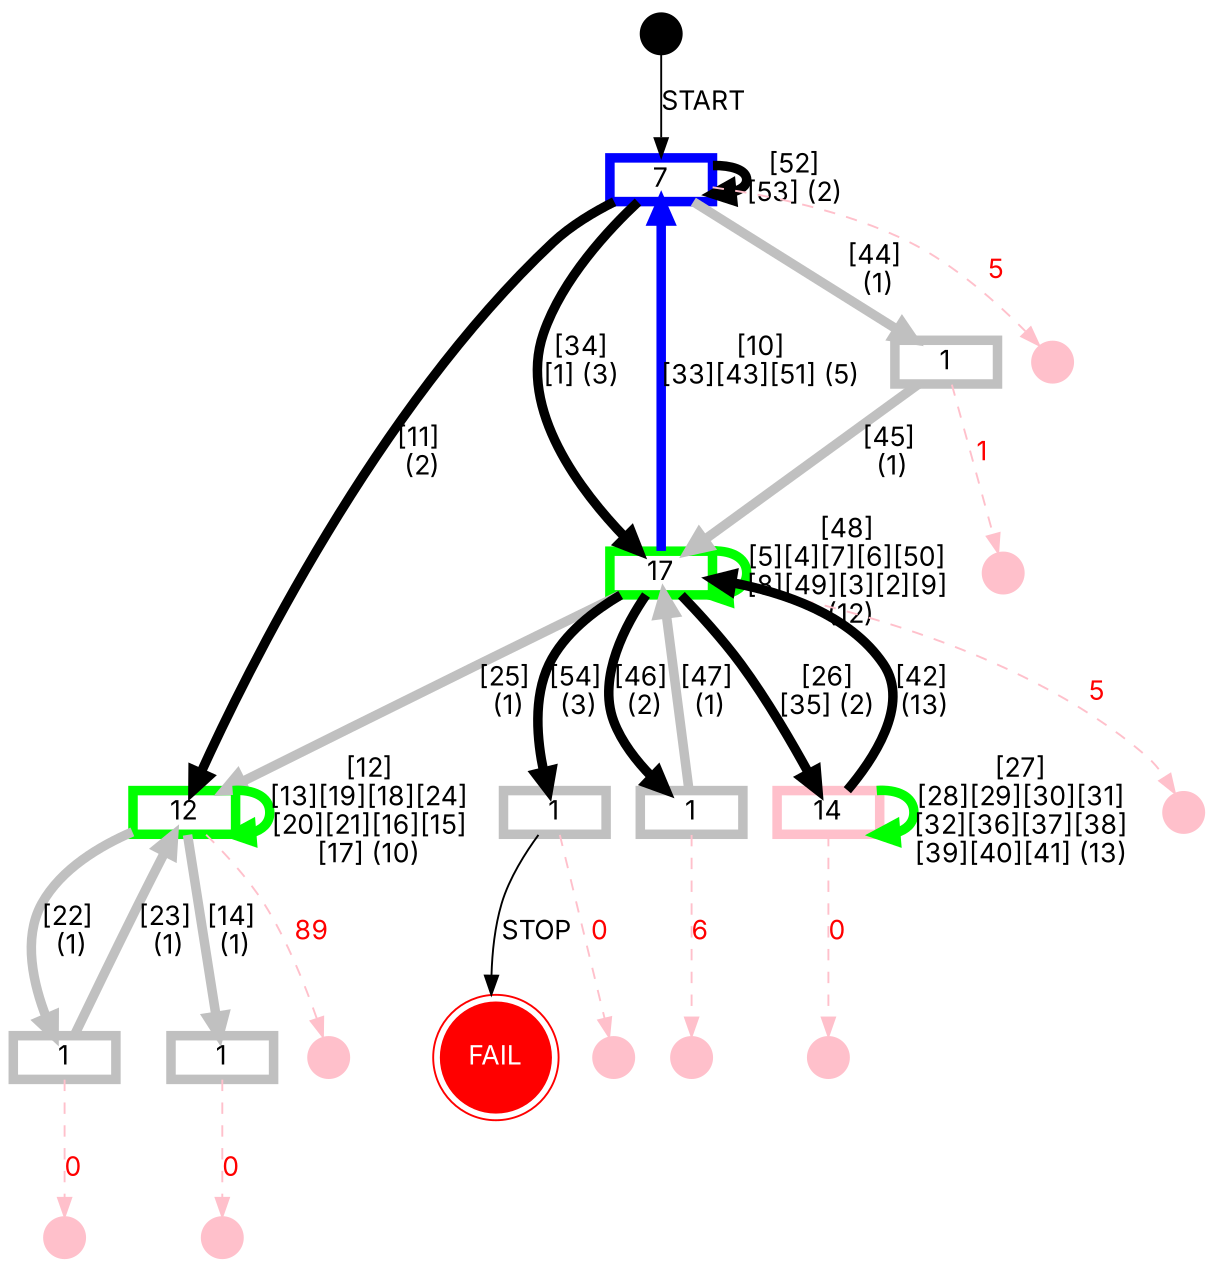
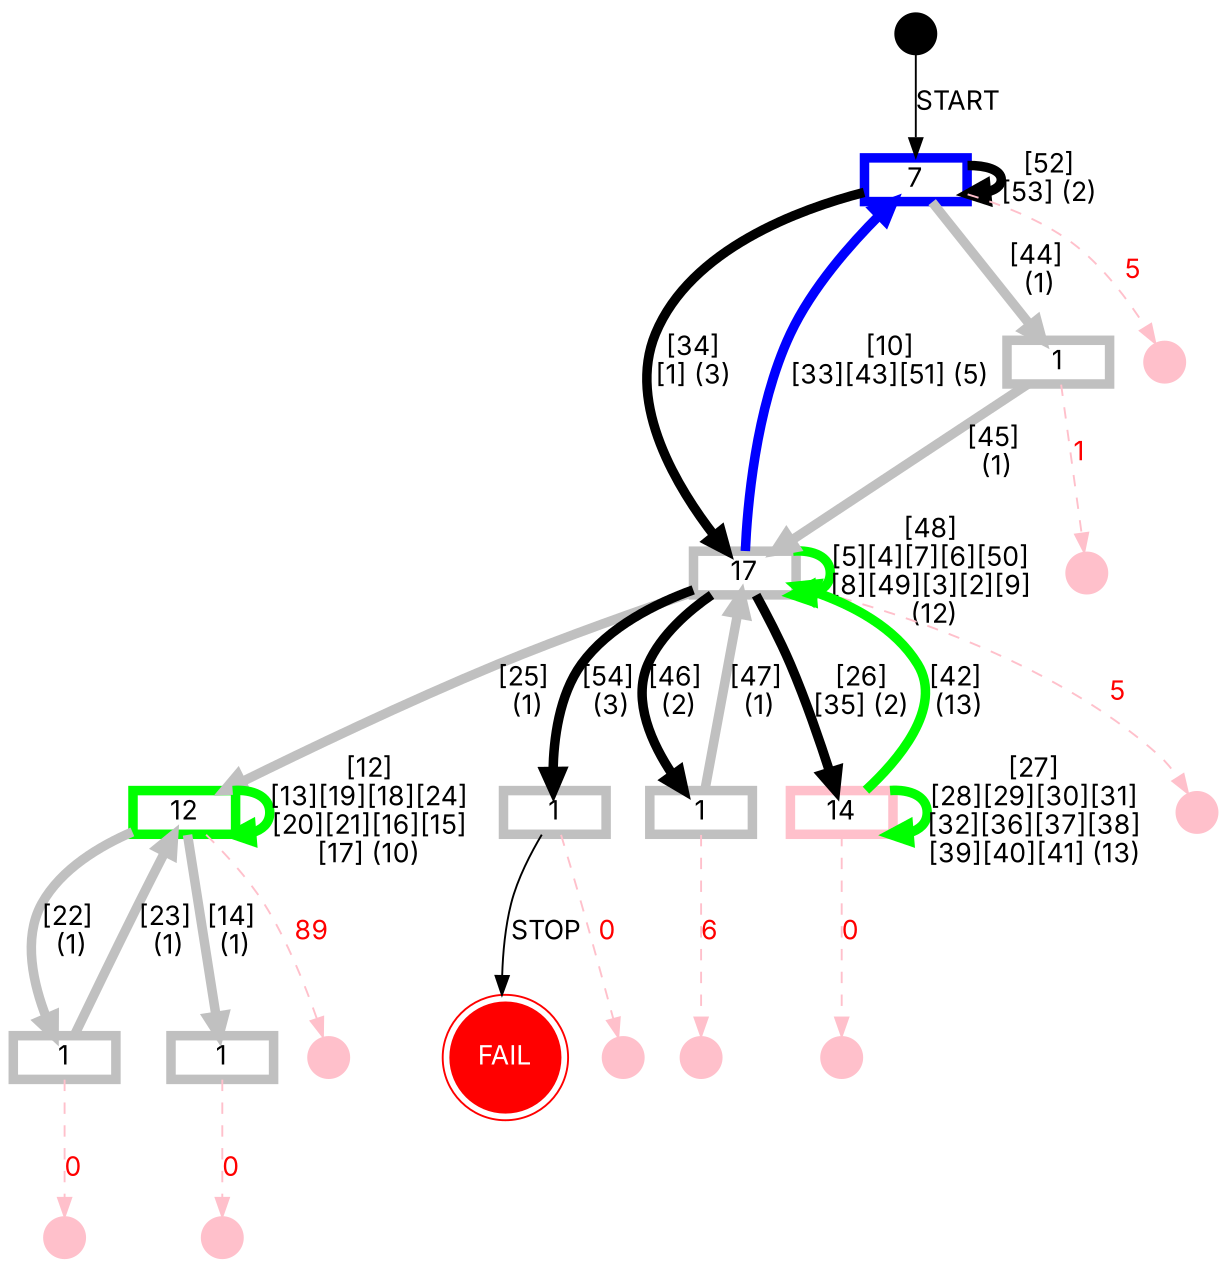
edge "7" -> "12": removed, label "[11] (2)"
node "17": color green -> grey
edge "14" -> "17": color black -> green
